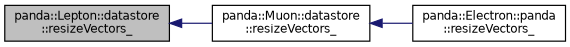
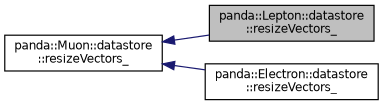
edge "panda::Muon::datastore ::resizeVectors_" -> "panda::Lepton::datastore ::resizeVectors_": reversed
node "panda::Electron::panda ::resizeVectors_": label "panda::Electron::panda ::resizeVectors_" -> "panda::Electron::datastore ::resizeVectors_"
